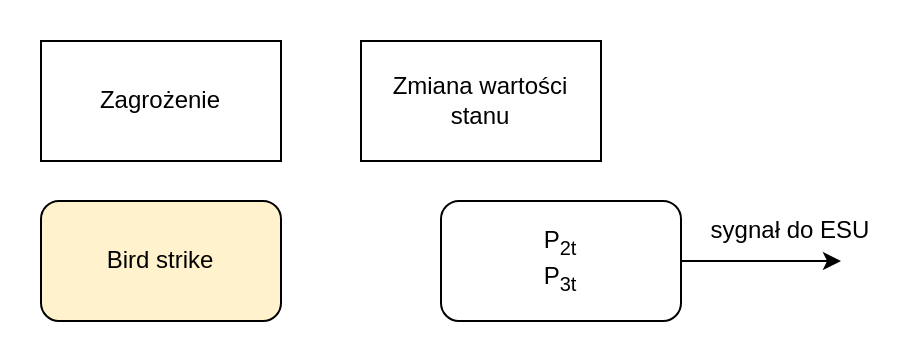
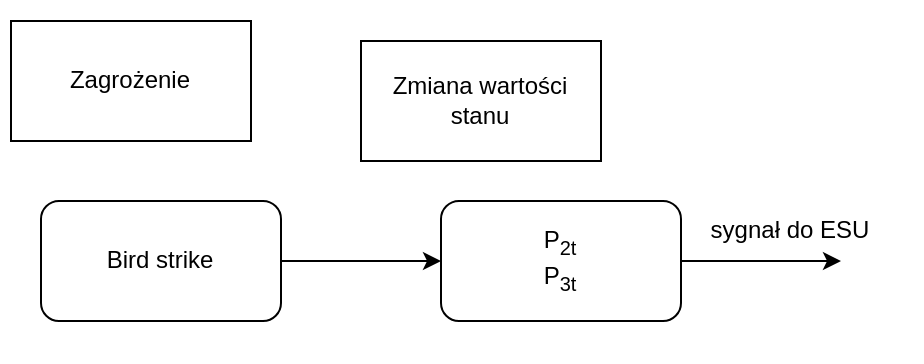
node "Zagrożenie": moved (161, 101) -> (131, 81)
node "Bird strike": fillcolor #fff2cc -> #ffffff
edge "Bird strike" -> "P2t P3t": added
